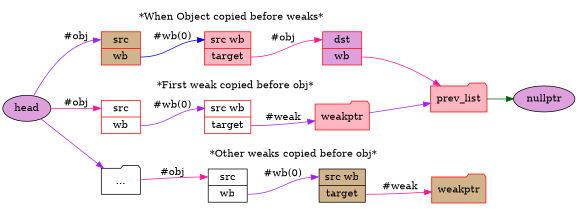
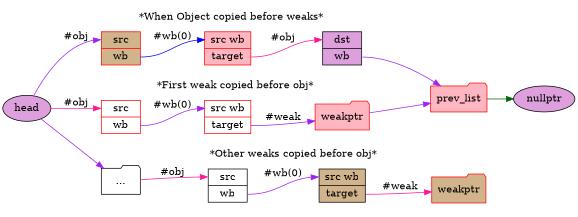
node "dst": color red -> black
edge "dst" -> "prev_list": color deeppink -> purple
